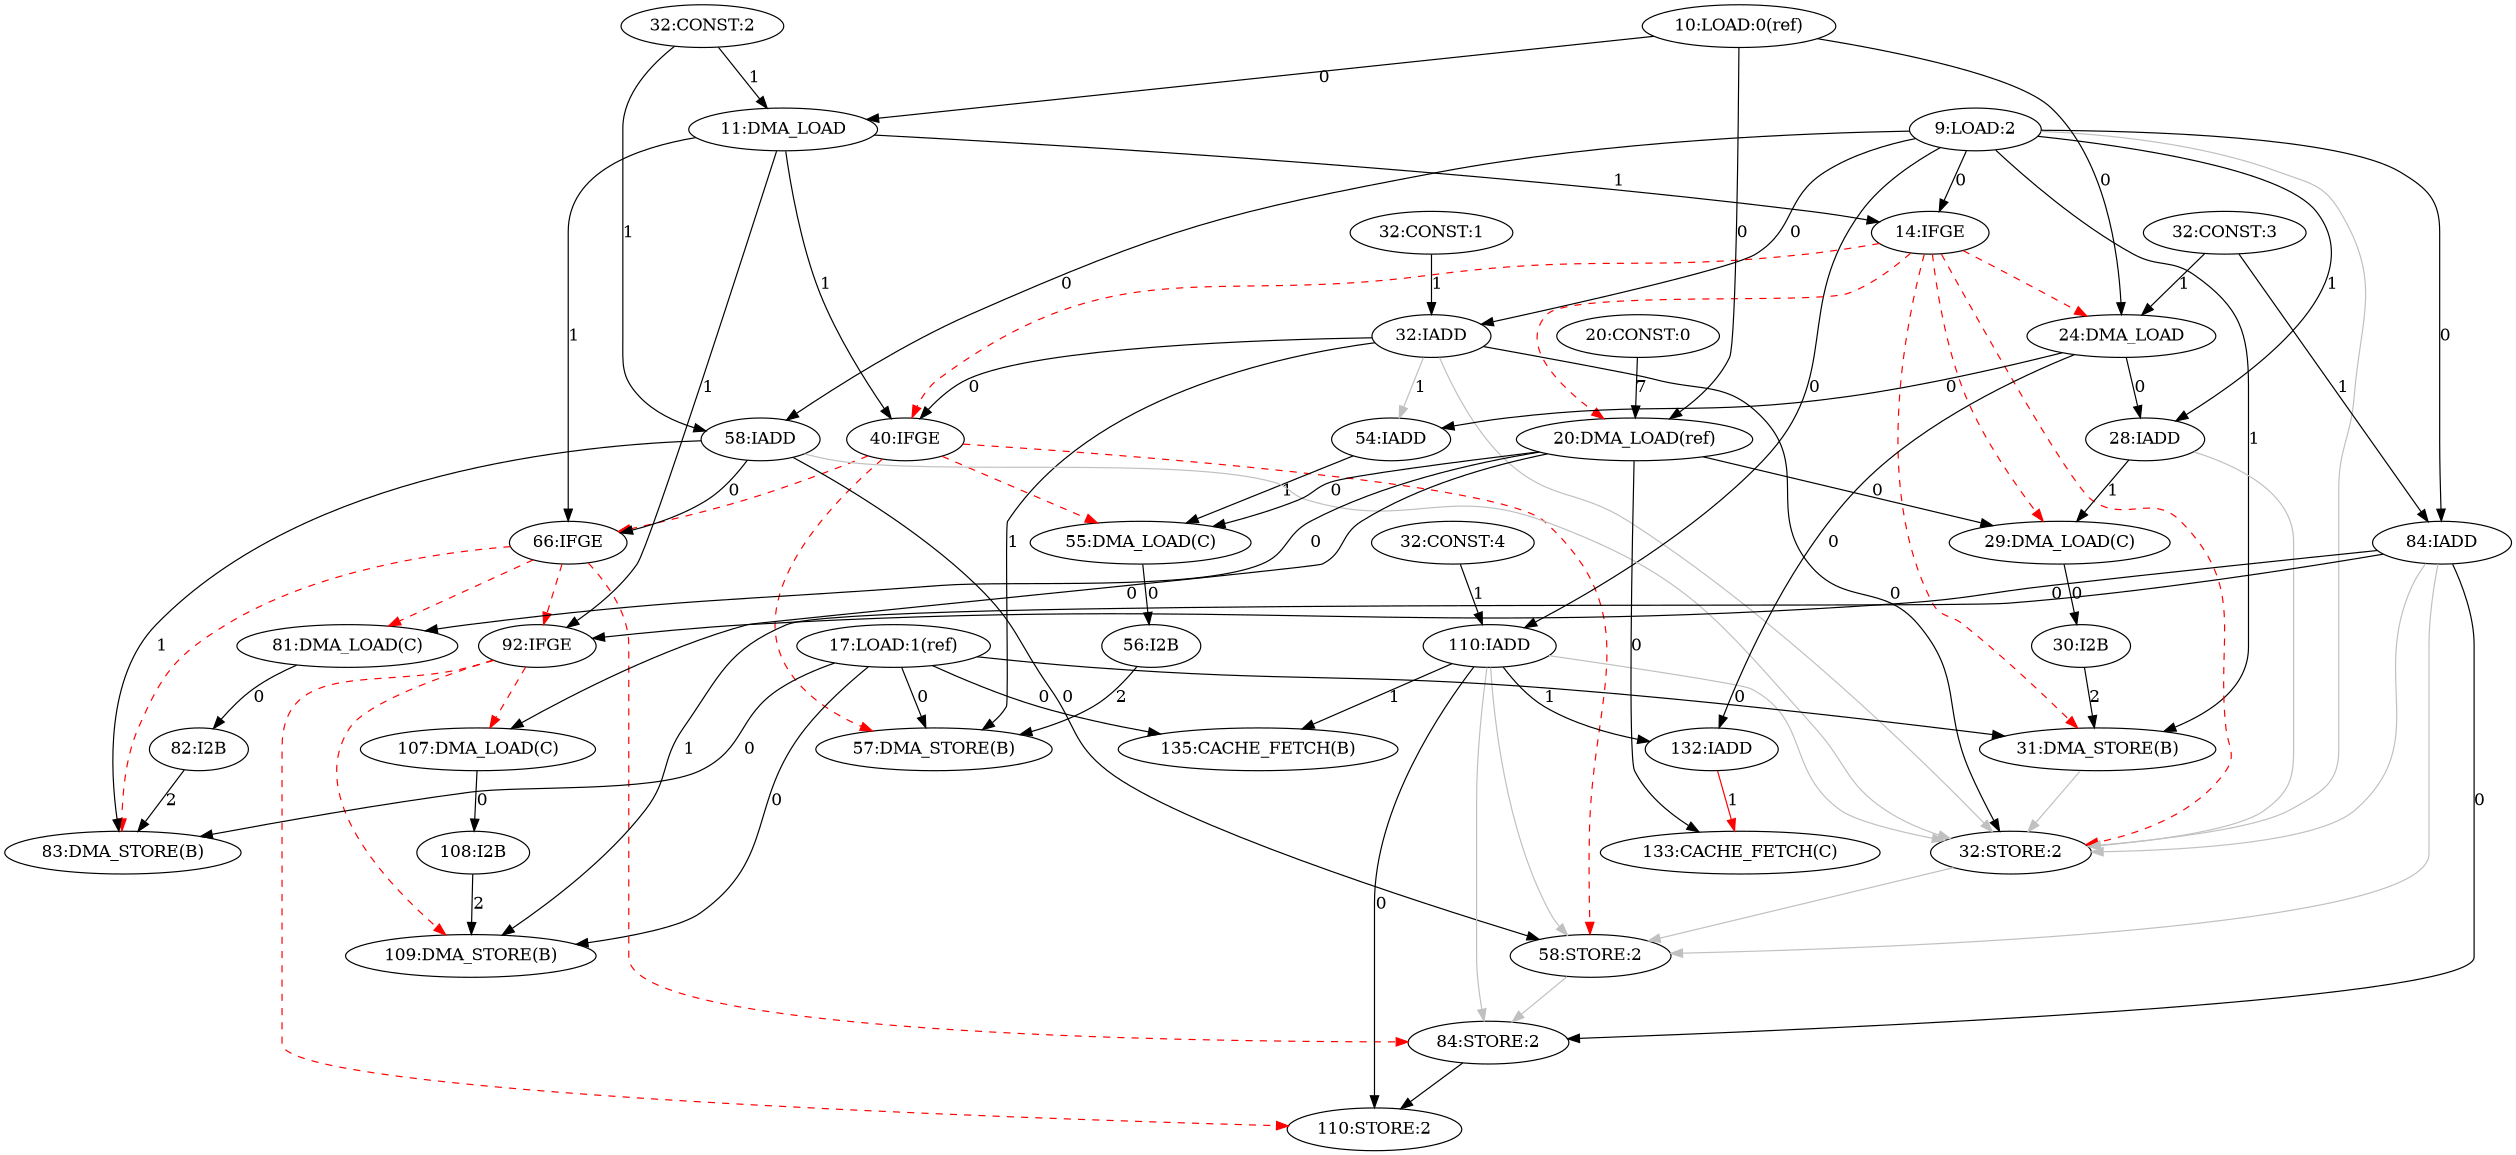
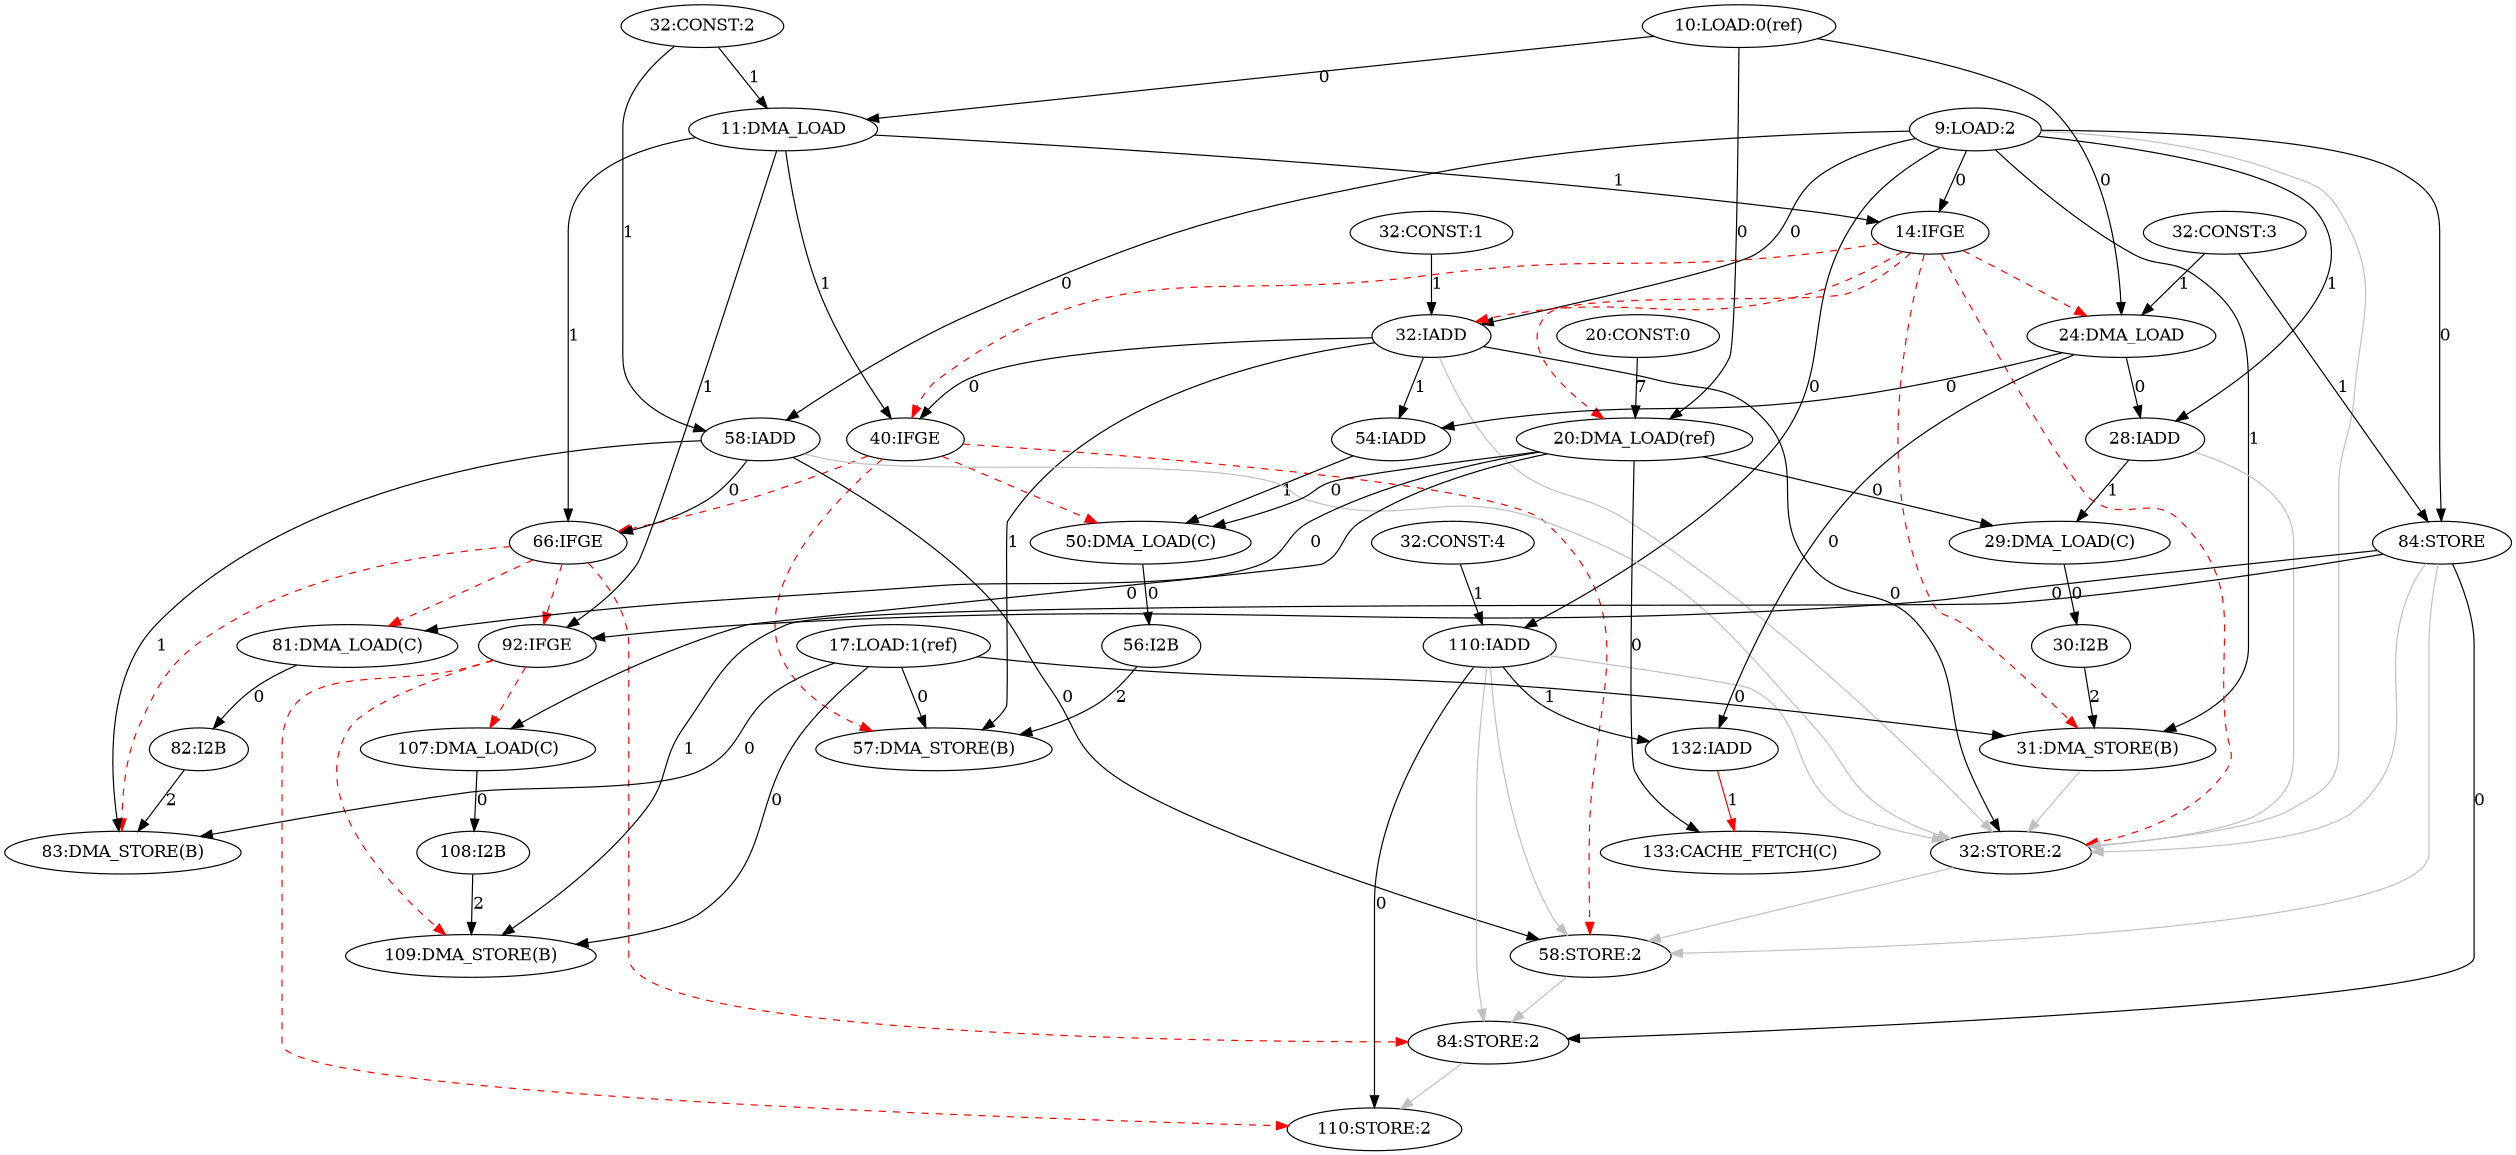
edge "32:IADD" -> "54:IADD": color gray -> black
edge "14:IFGE" -> "29:DMA_LOAD(C)": now "14:IFGE" -> "32:IADD"
node "55:DMA_LOAD(C)": label "55:DMA_LOAD(C)" -> "50:DMA_LOAD(C)"
node "84:IADD": label "84:IADD" -> "84:STORE"
node "135:CACHE_FETCH(B)": removed
edge "84:STORE:2" -> "110:STORE:2": color black -> gray
